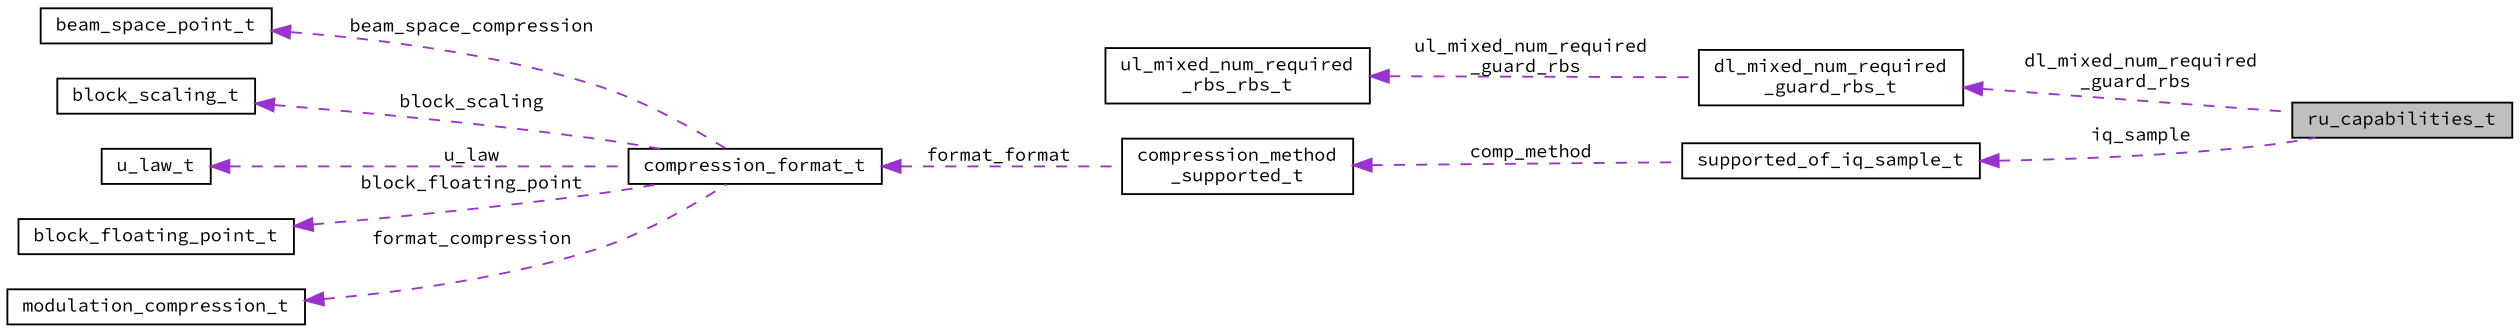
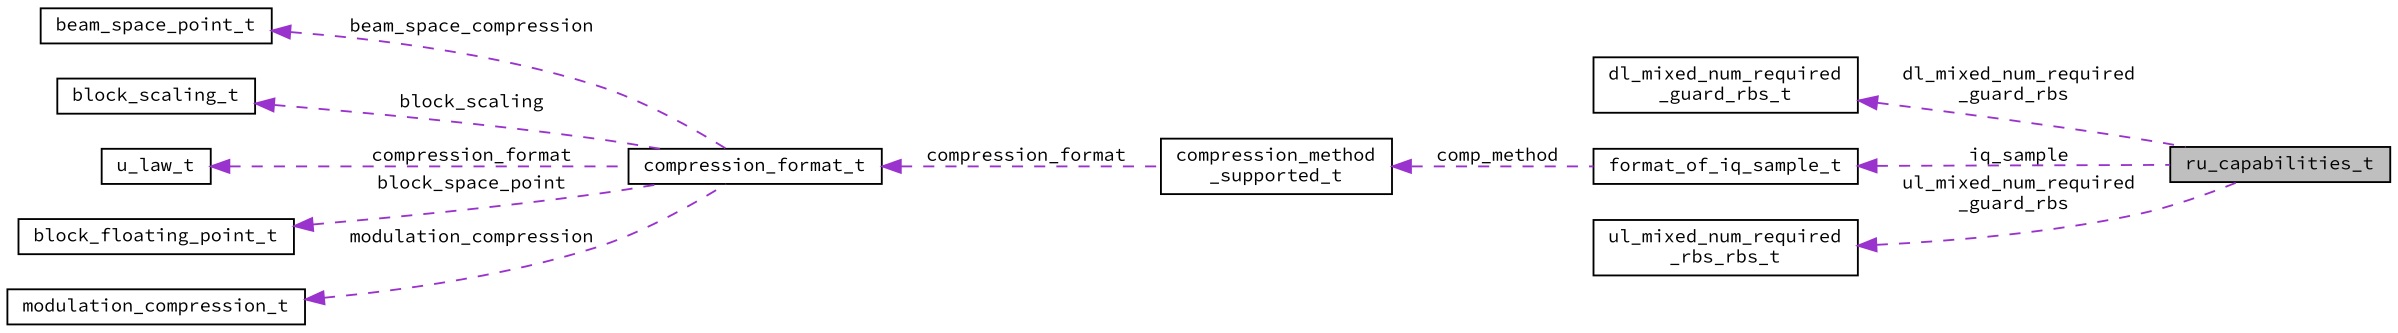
edge "dl_mixed_num_required _guard_rbs_t" -> "ul_mixed_num_required _rbs_rbs_t": now "ru_capabilities_t" -> "ul_mixed_num_required _rbs_rbs_t"
edge "compression_format_t" -> "u_law_t": label " u_law" -> " compression_format"
edge "compression_method _supported_t" -> "compression_format_t": label " format_format" -> " compression_format"
node "supported_of_iq_sample_t": label "supported_of_iq_sample_t" -> "format_of_iq_sample_t"
edge "compression_format_t" -> "block_floating_point_t": label " block_floating_point" -> " block_space_point"
edge "compression_format_t" -> "modulation_compression_t": label " format_compression" -> " modulation_compression"
